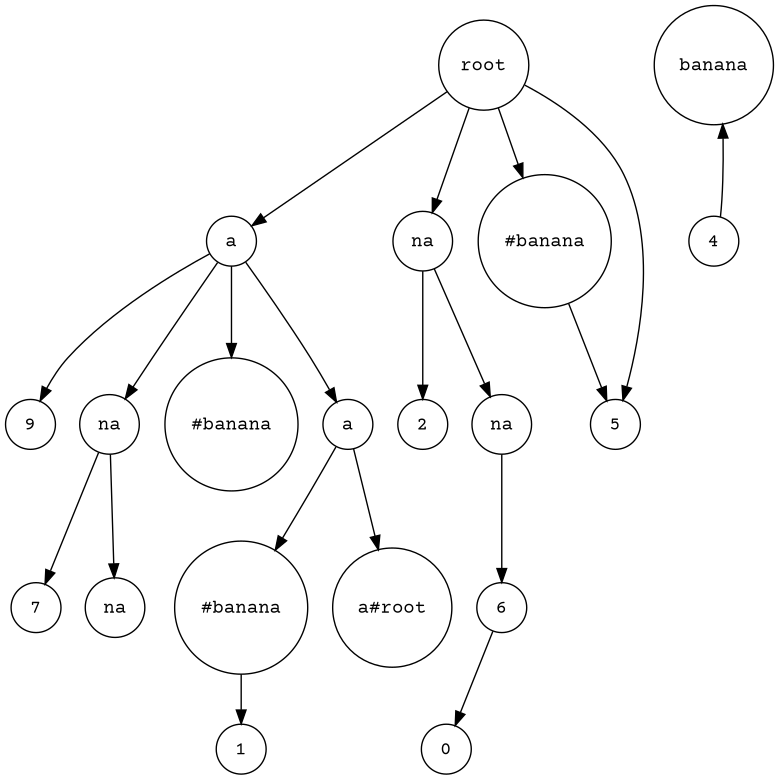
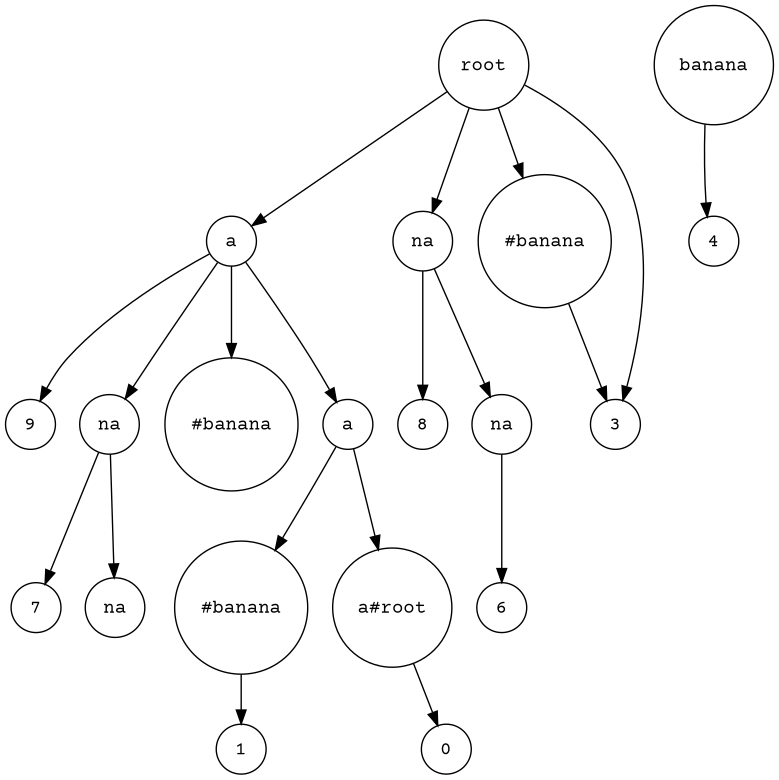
edge "4" -> "banana": reversed
node "2": label "2" -> "8"
node "5": label "5" -> "3"
edge "6" -> "0": now "a#root" -> "0"
